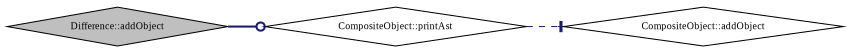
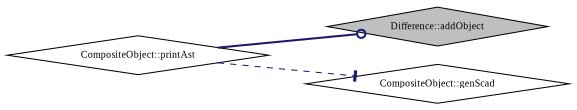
edge "Difference::addObject" -> "CompositeObject::printAst": reversed
node "CompositeObject::addObject": label "CompositeObject::addObject" -> "CompositeObject::genScad"
